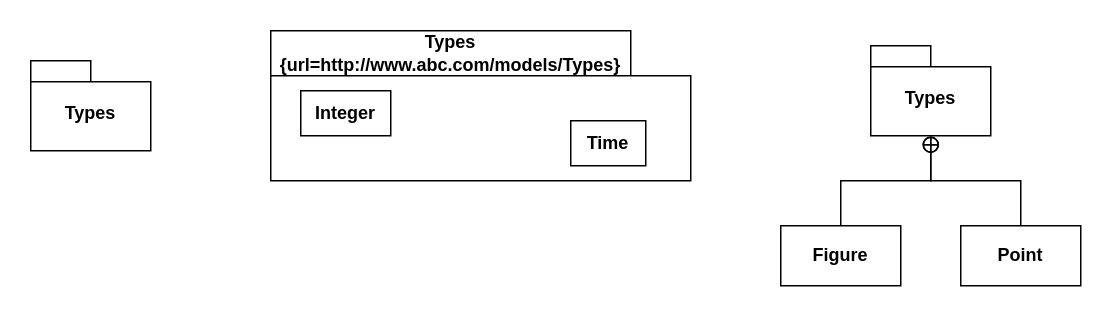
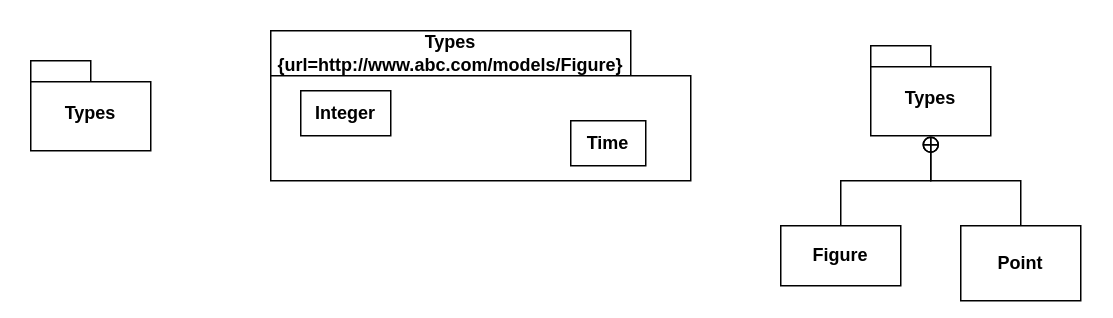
node "Types {url=http://www.abc.com/models/Types}": label "Types {url=http://www.abc.com/models/Types}" -> "Types {url=http://www.abc.com/models/Figure}"
node "Point": size 120x60 -> 120x75
